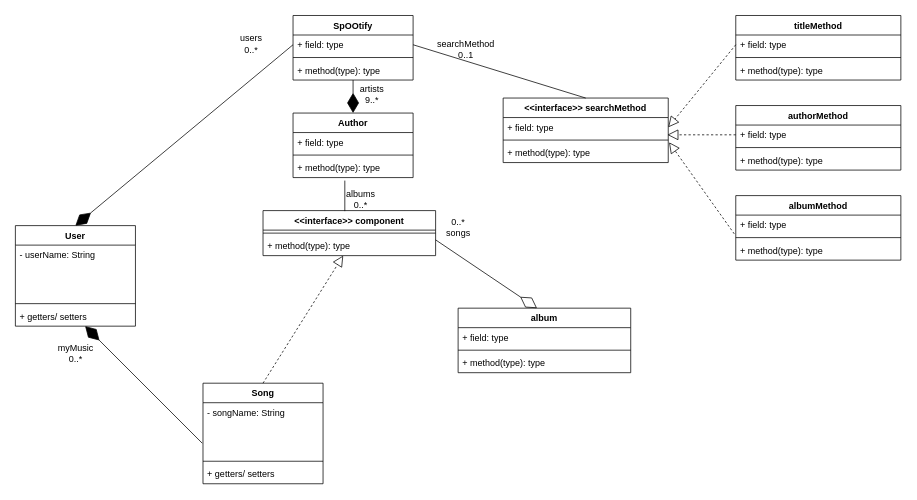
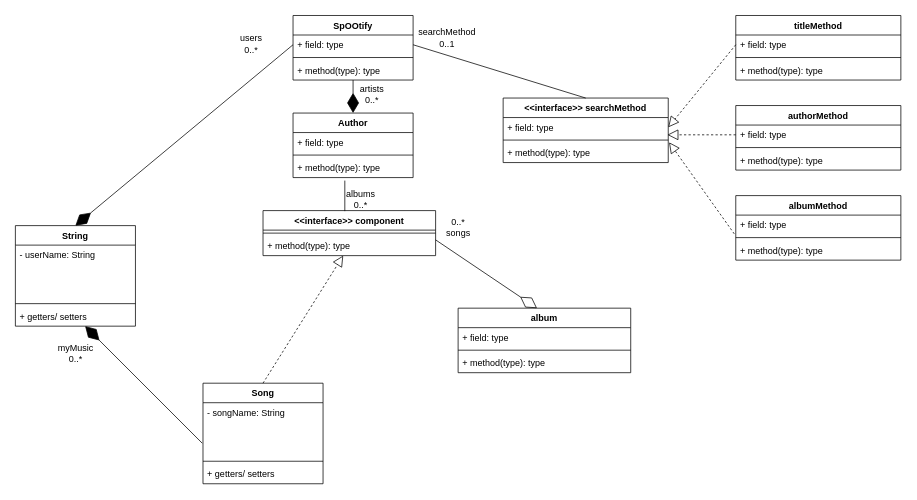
node "searchMethod 0..1": moved (465, 49) -> (447, 38)
node "artists 9..*": label "artists 9..*" -> "artists 0..*"
node "User": label "User" -> "String"
